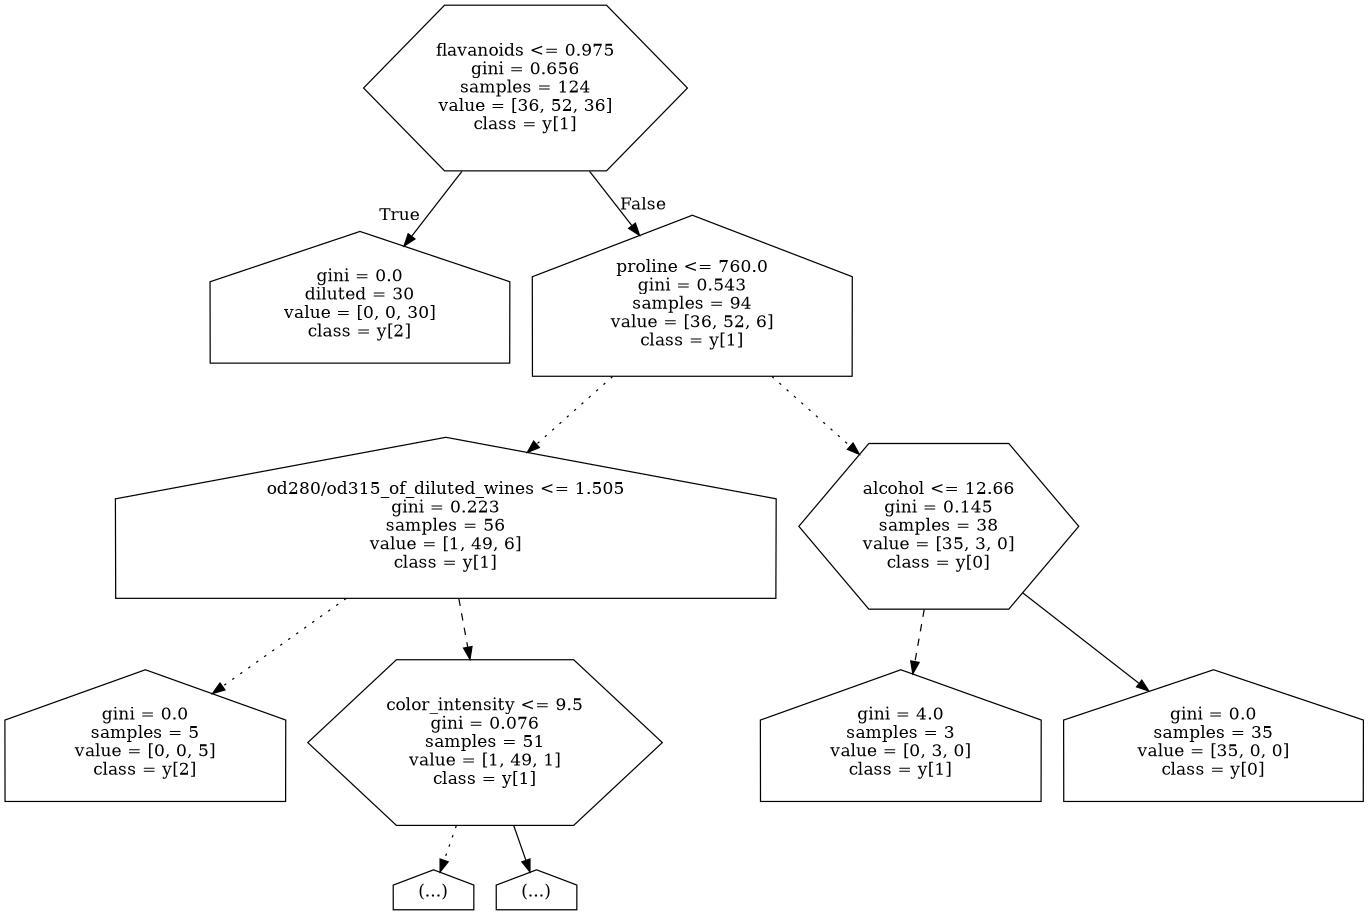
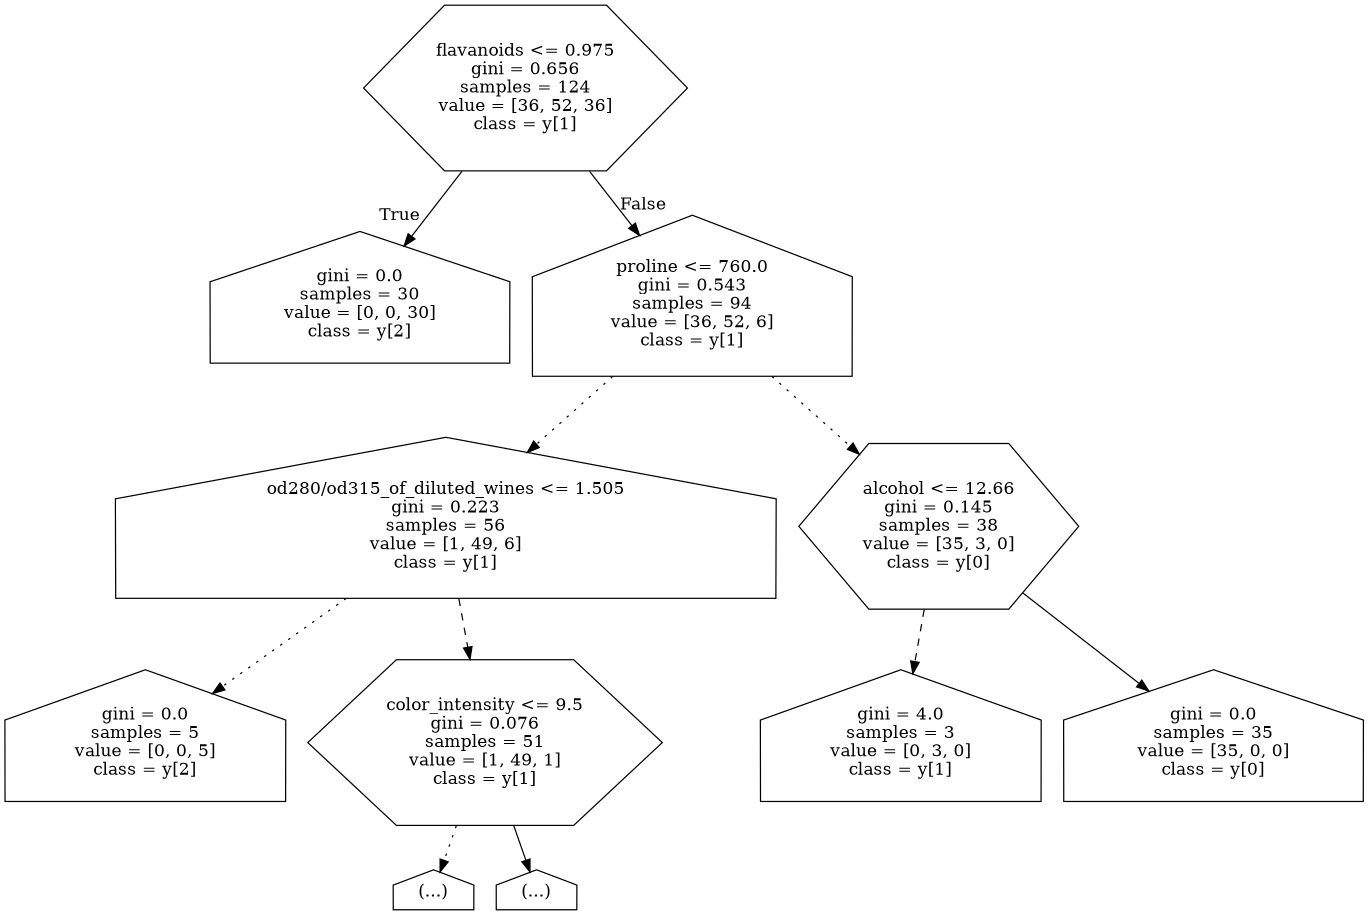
node "gini = 0.0 diluted = 30 value = [0, 0, 30] class = y[2]": label "gini = 0.0 diluted = 30 value = [0, 0, 30] class = y[2]" -> "gini = 0.0 samples = 30 value = [0, 0, 30] class = y[2]"
